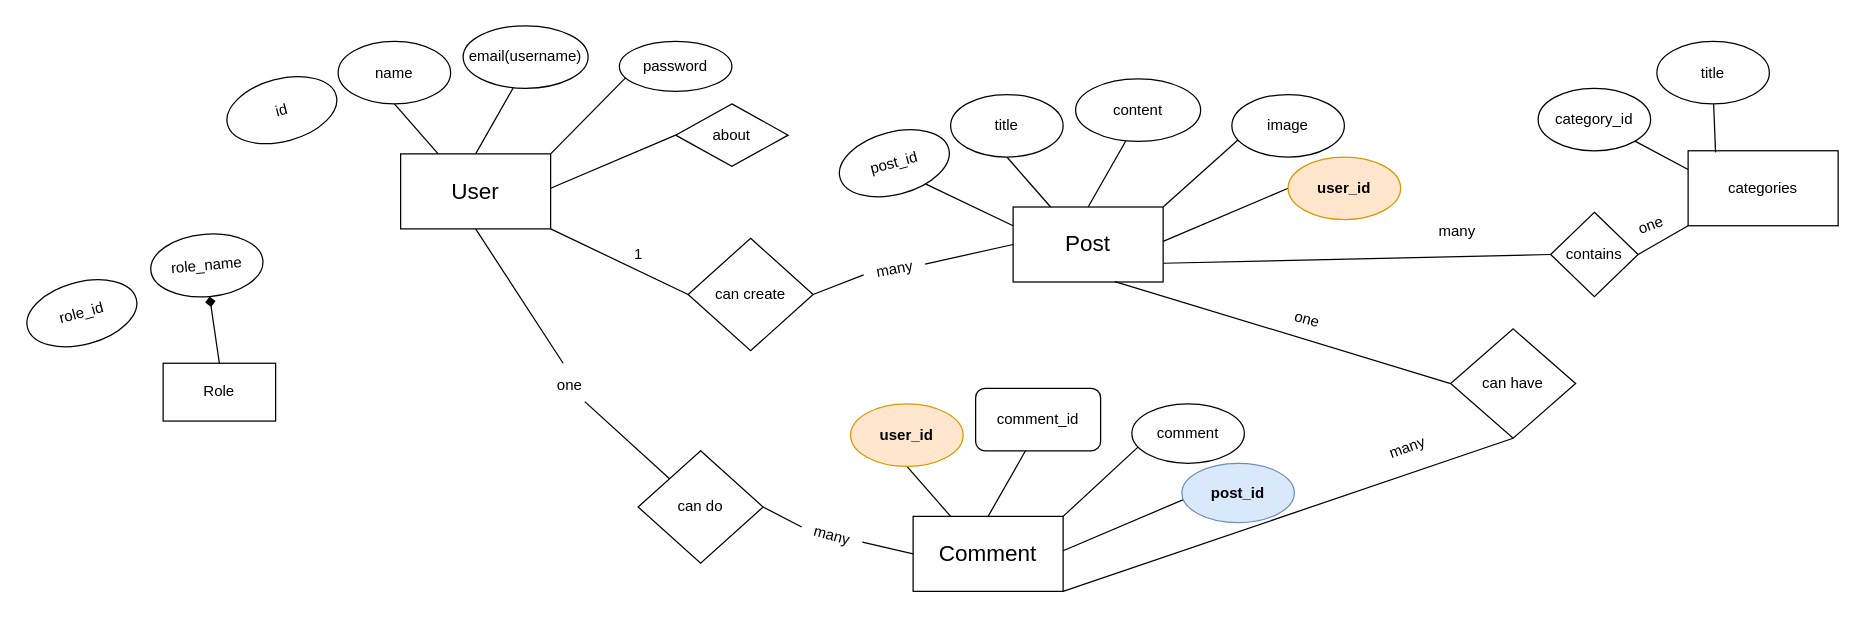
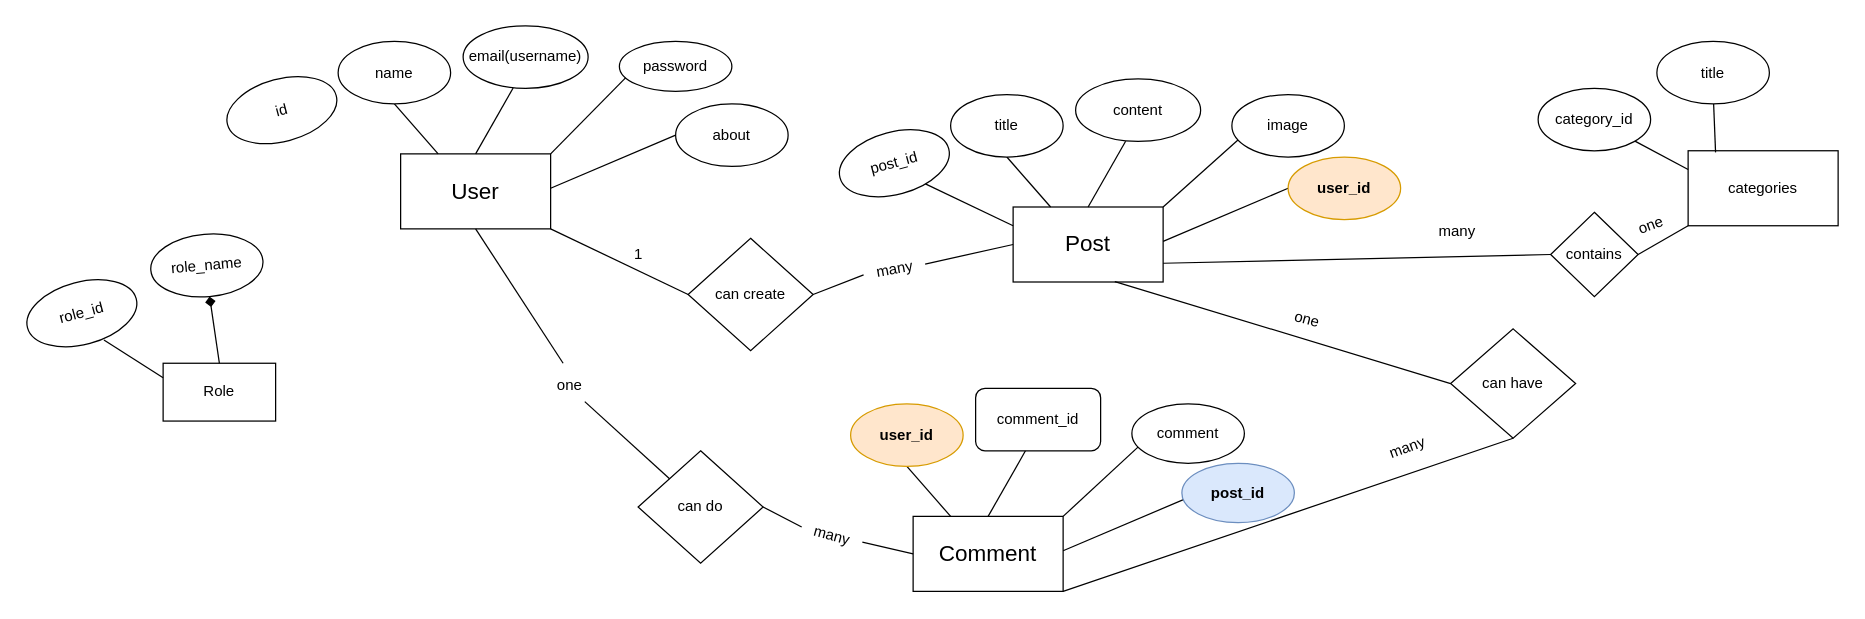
node "about": shape diamond -> ellipse
edge "role_id" -- "Role": added
